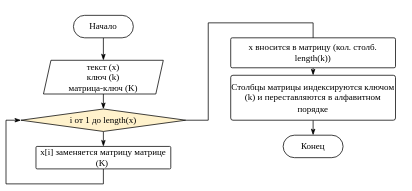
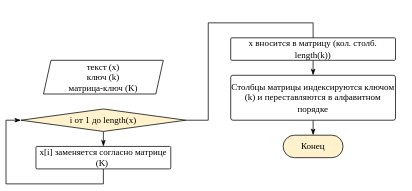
node "Начало": removed
edge "Начало" -> "текст (x) ключ (k) матрица-ключ (K)": removed
node "x вносится в матрицу (кол. столб. length(k))": size 165x30 -> 165x23
edge "текст (x) ключ (k) матрица-ключ (K)" -> "i от 1 до length(x)": removed
node "Конец": fillcolor #ffffff -> #fff2cc
node "x[i] заменяется матрицу матрице (K)": label "x[i] заменяется матрицу матрице (K)" -> "x[i] заменяется согласно матрице (K)"
